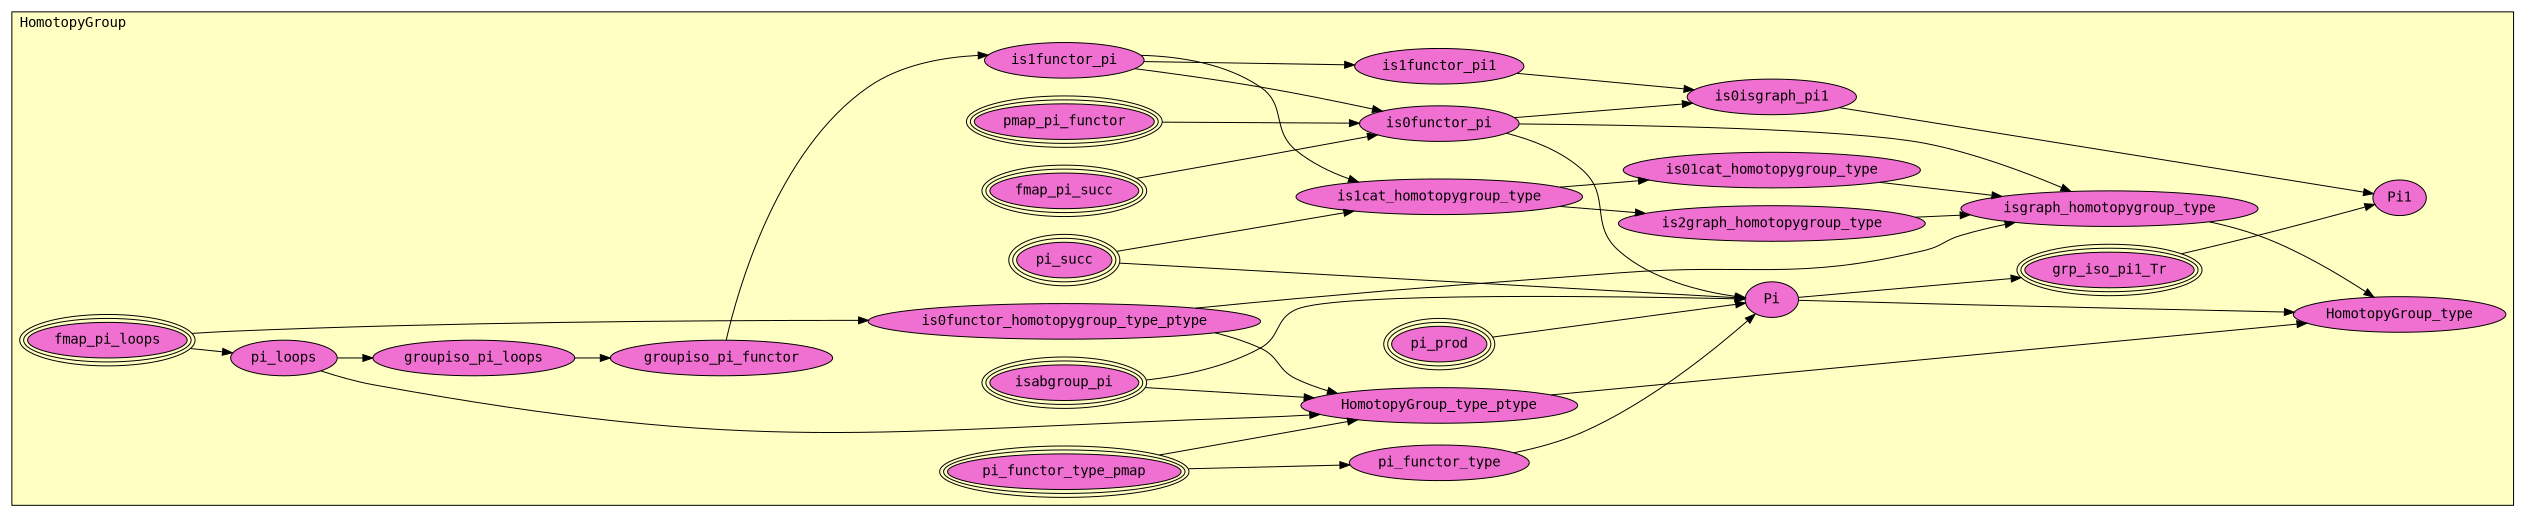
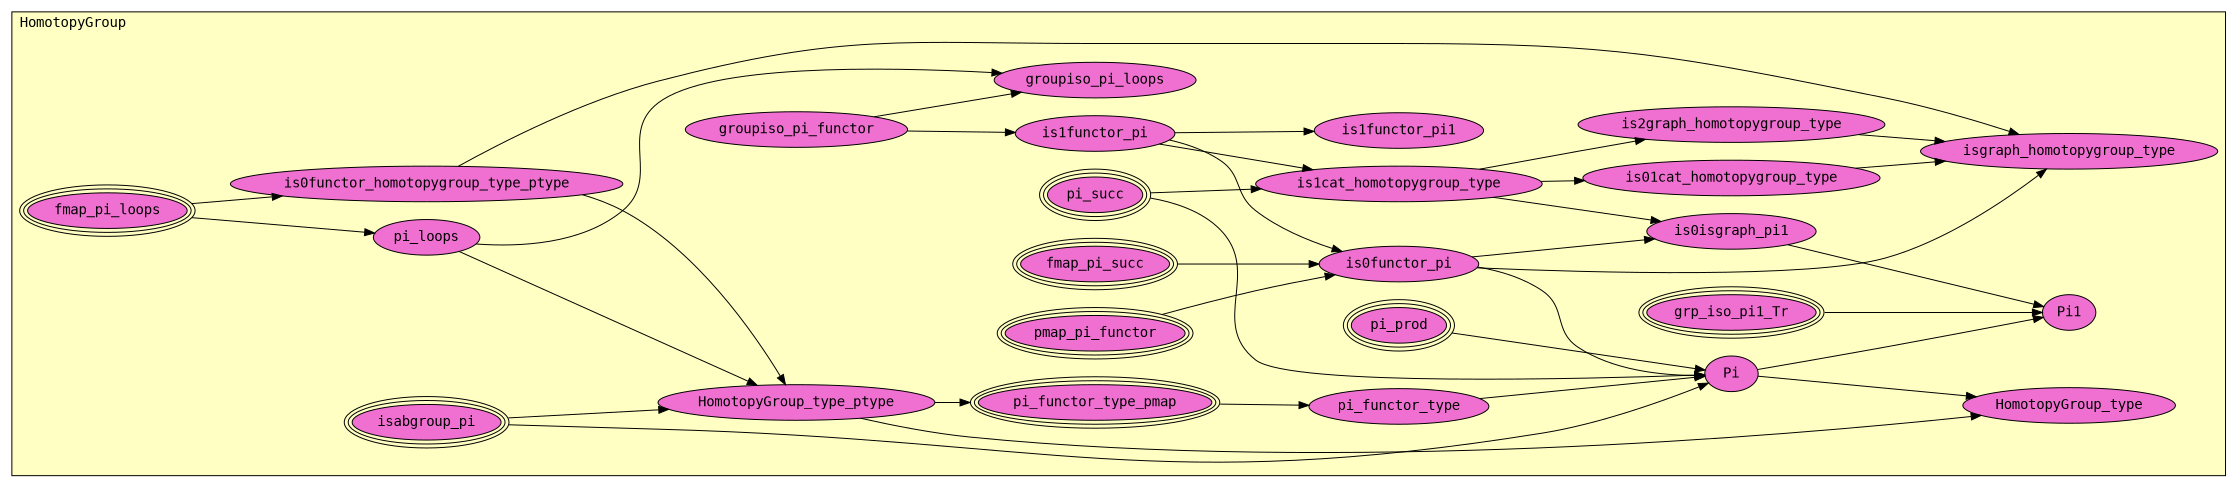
edge "is1functor_pi1" -> "is0isgraph_pi1": now "is1cat_homotopygroup_type" -> "is0isgraph_pi1"
edge "isgraph_homotopygroup_type" -> "HomotopyGroup_type": removed
edge "Pi" -> "grp_iso_pi1_Tr": now "Pi" -> "Pi1"
edge "groupiso_pi_loops" -> "groupiso_pi_functor": reversed
edge "pi_functor_type_pmap" -> "HomotopyGroup_type_ptype": reversed
